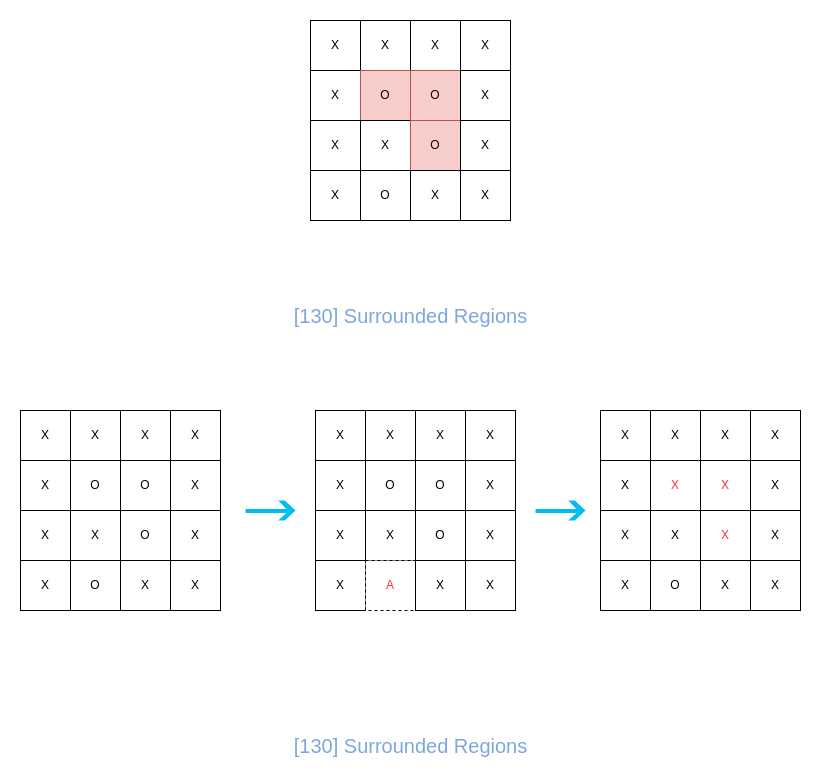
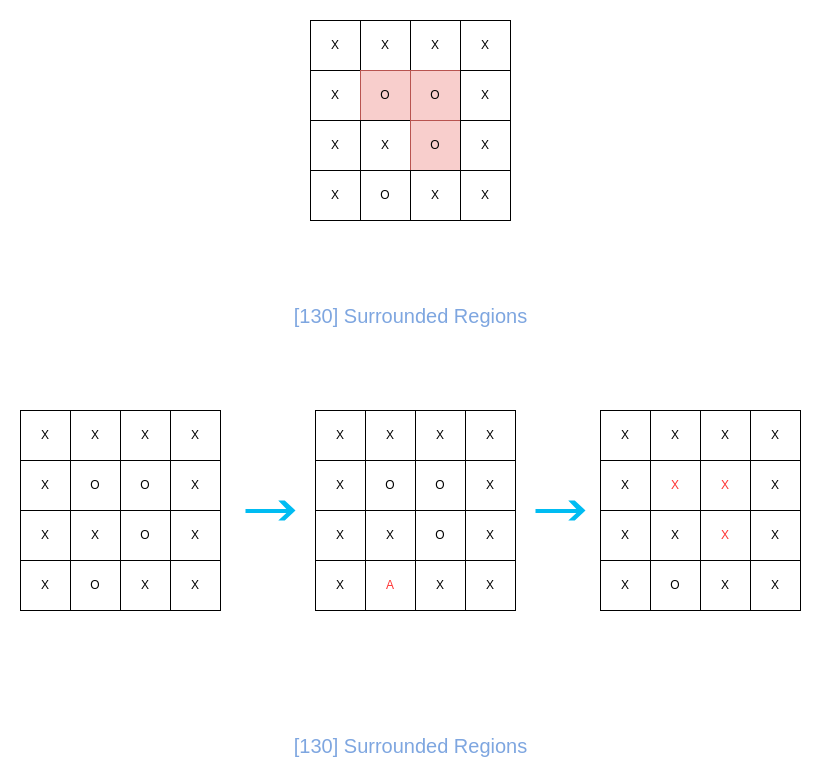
node "A": style dashed -> solid
